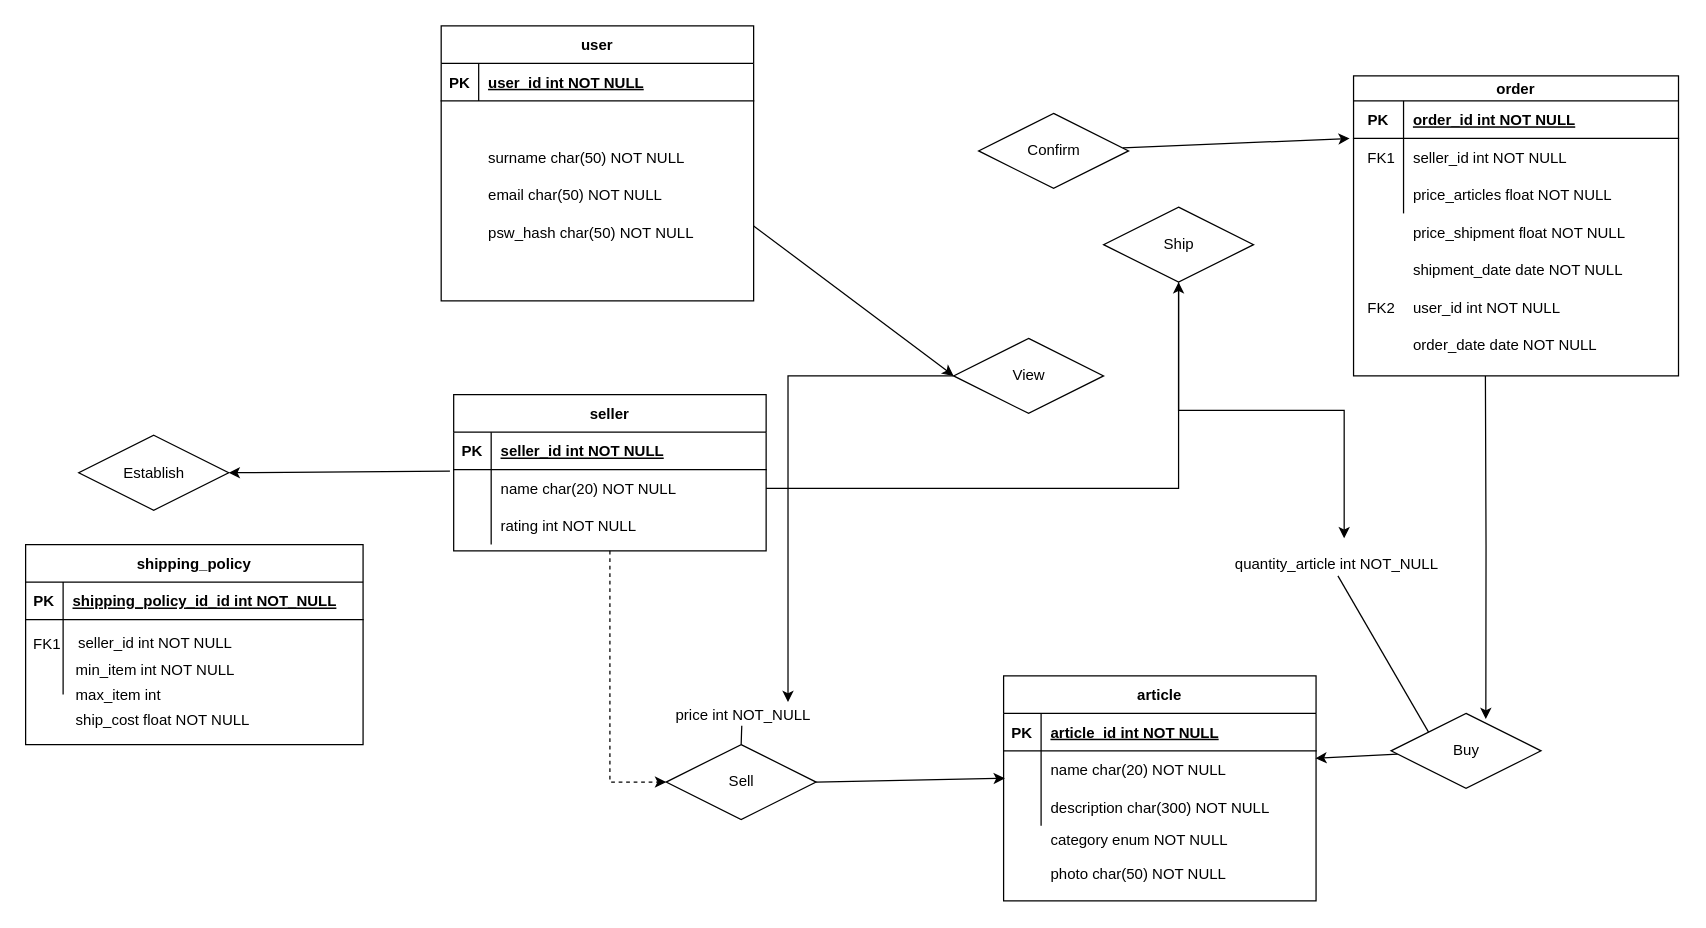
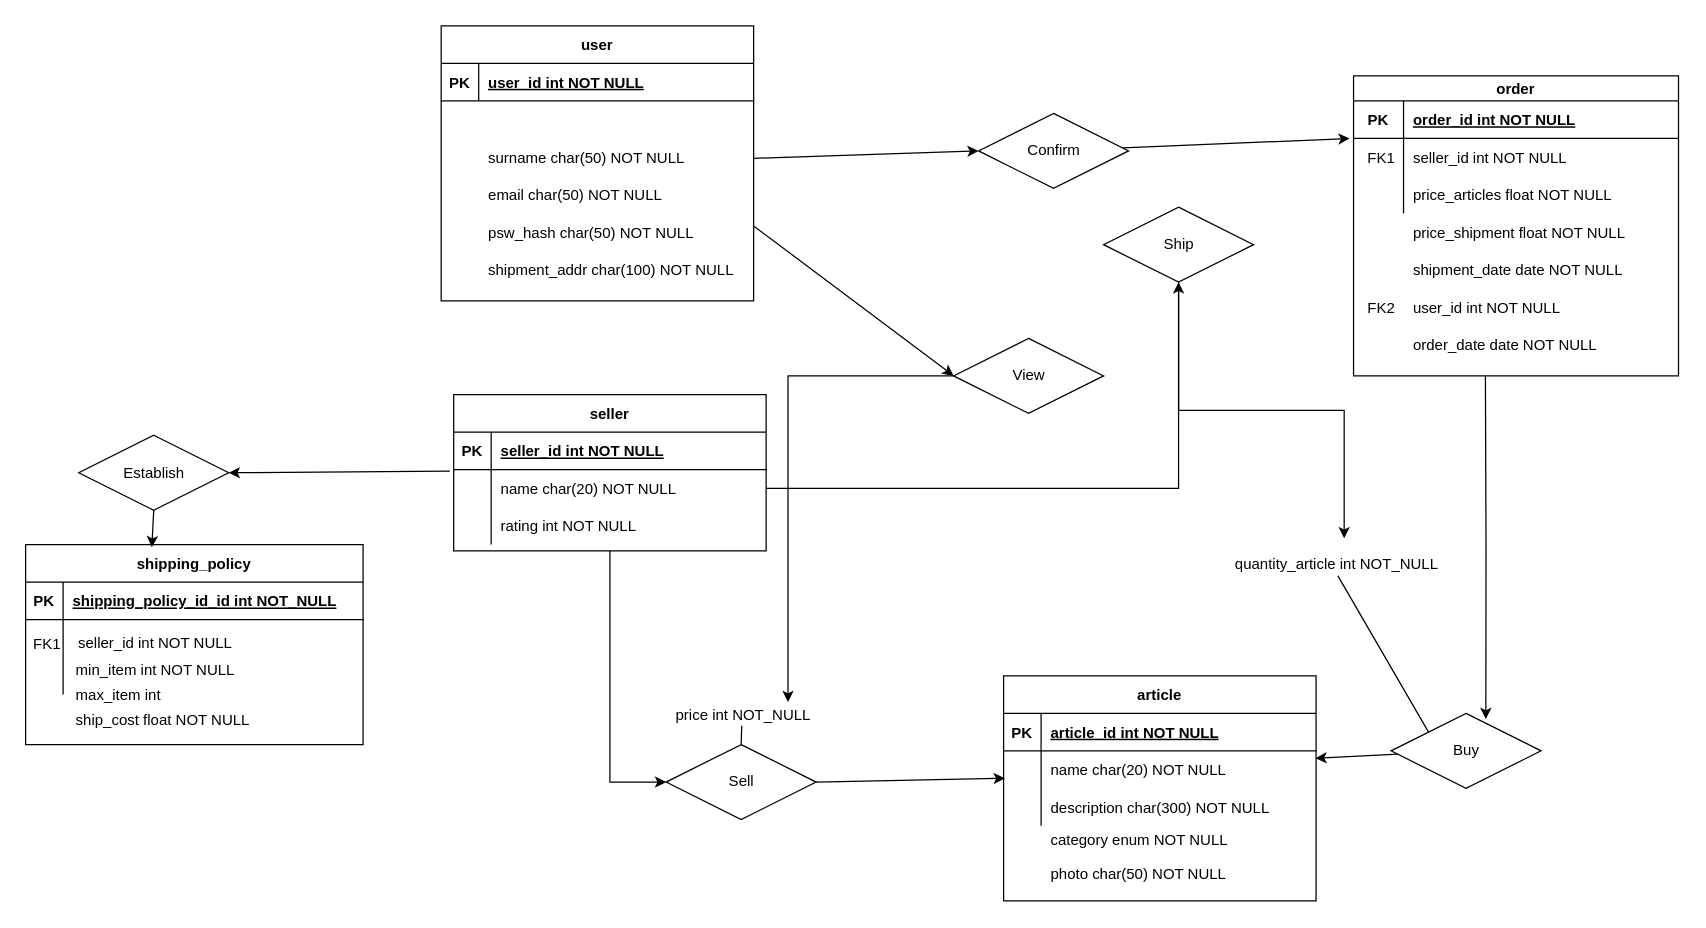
edge "user" -> "Confirm": added
node "shipment_addr char(100) NOT NULL": added
edge "Establish" -> "shipping_policy": added
edge "seller" -> "Sell": style dashed -> solid
